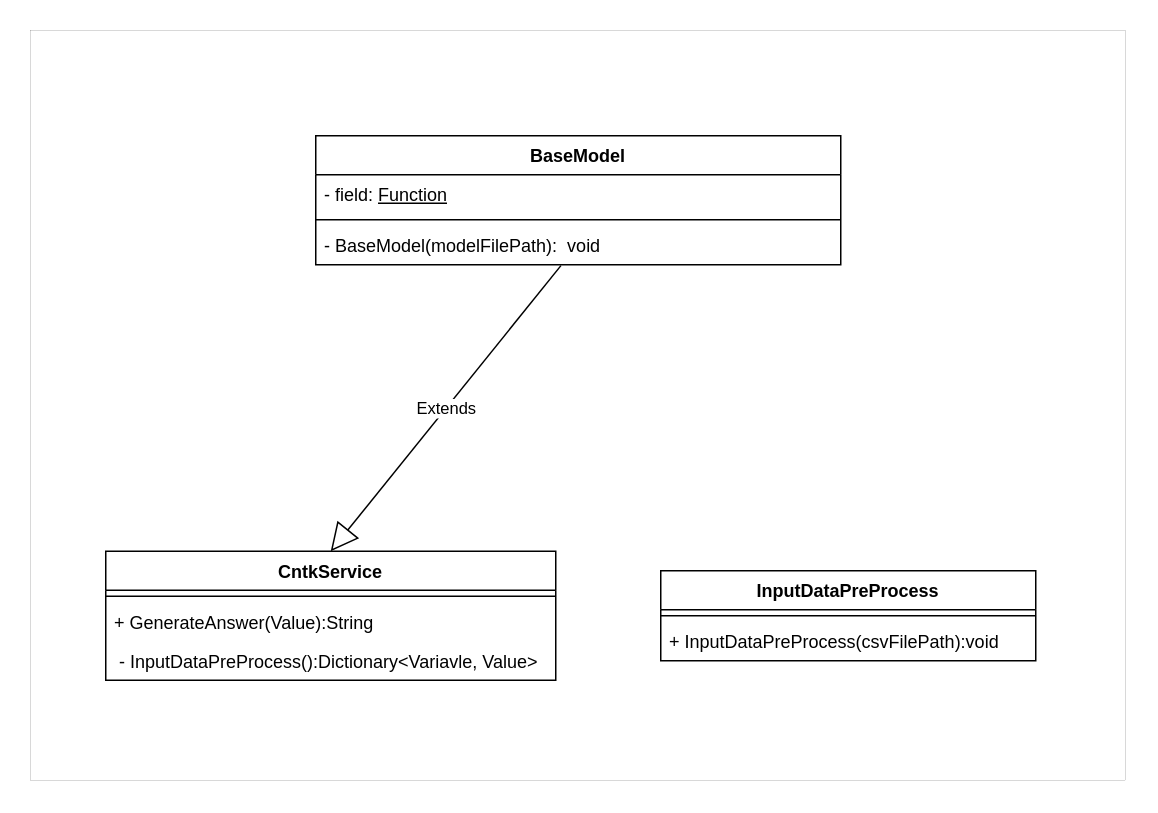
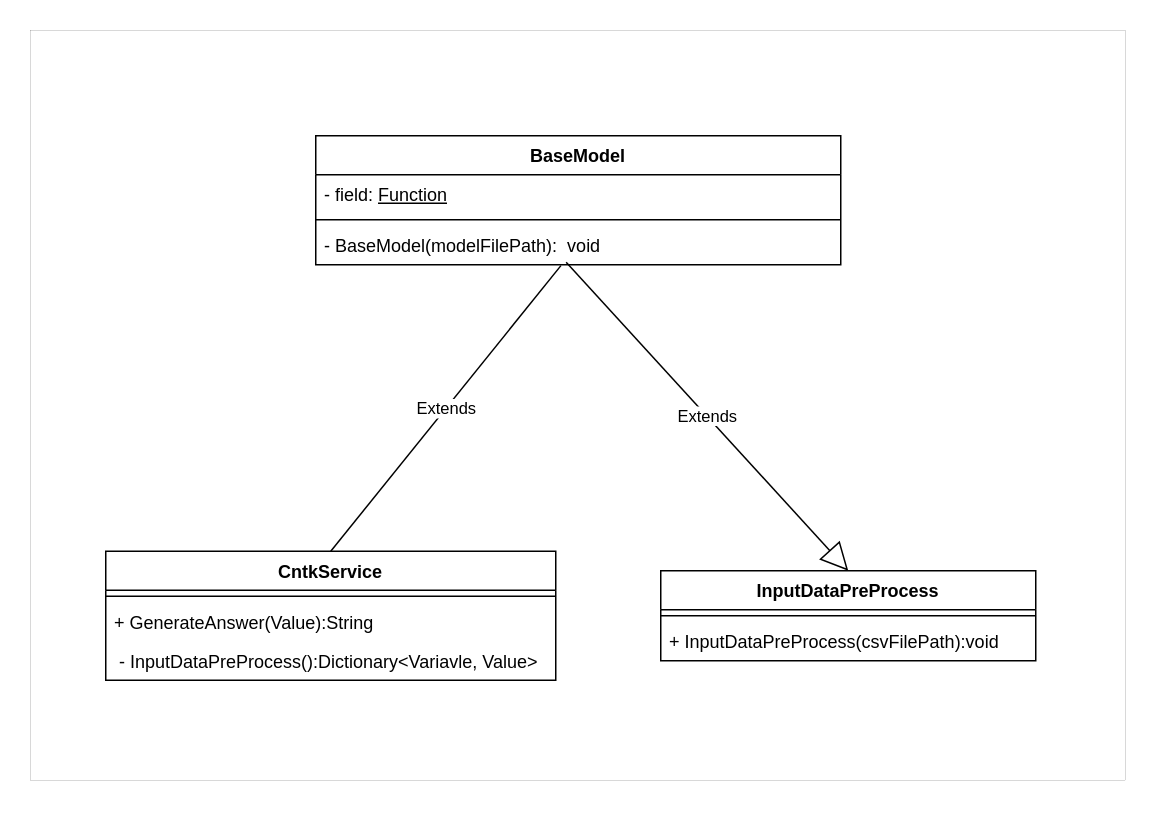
edge "- BaseModel(modelFilePath): void" -> "InputDataPreProcess": added, label "Extends"
edge "- BaseModel(modelFilePath): void" -> "CntkService": arrowhead block -> none
